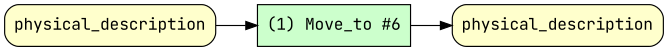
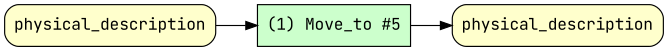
node "(1) Move_to #6": label "(1) Move_to #6" -> "(1) Move_to #5"
